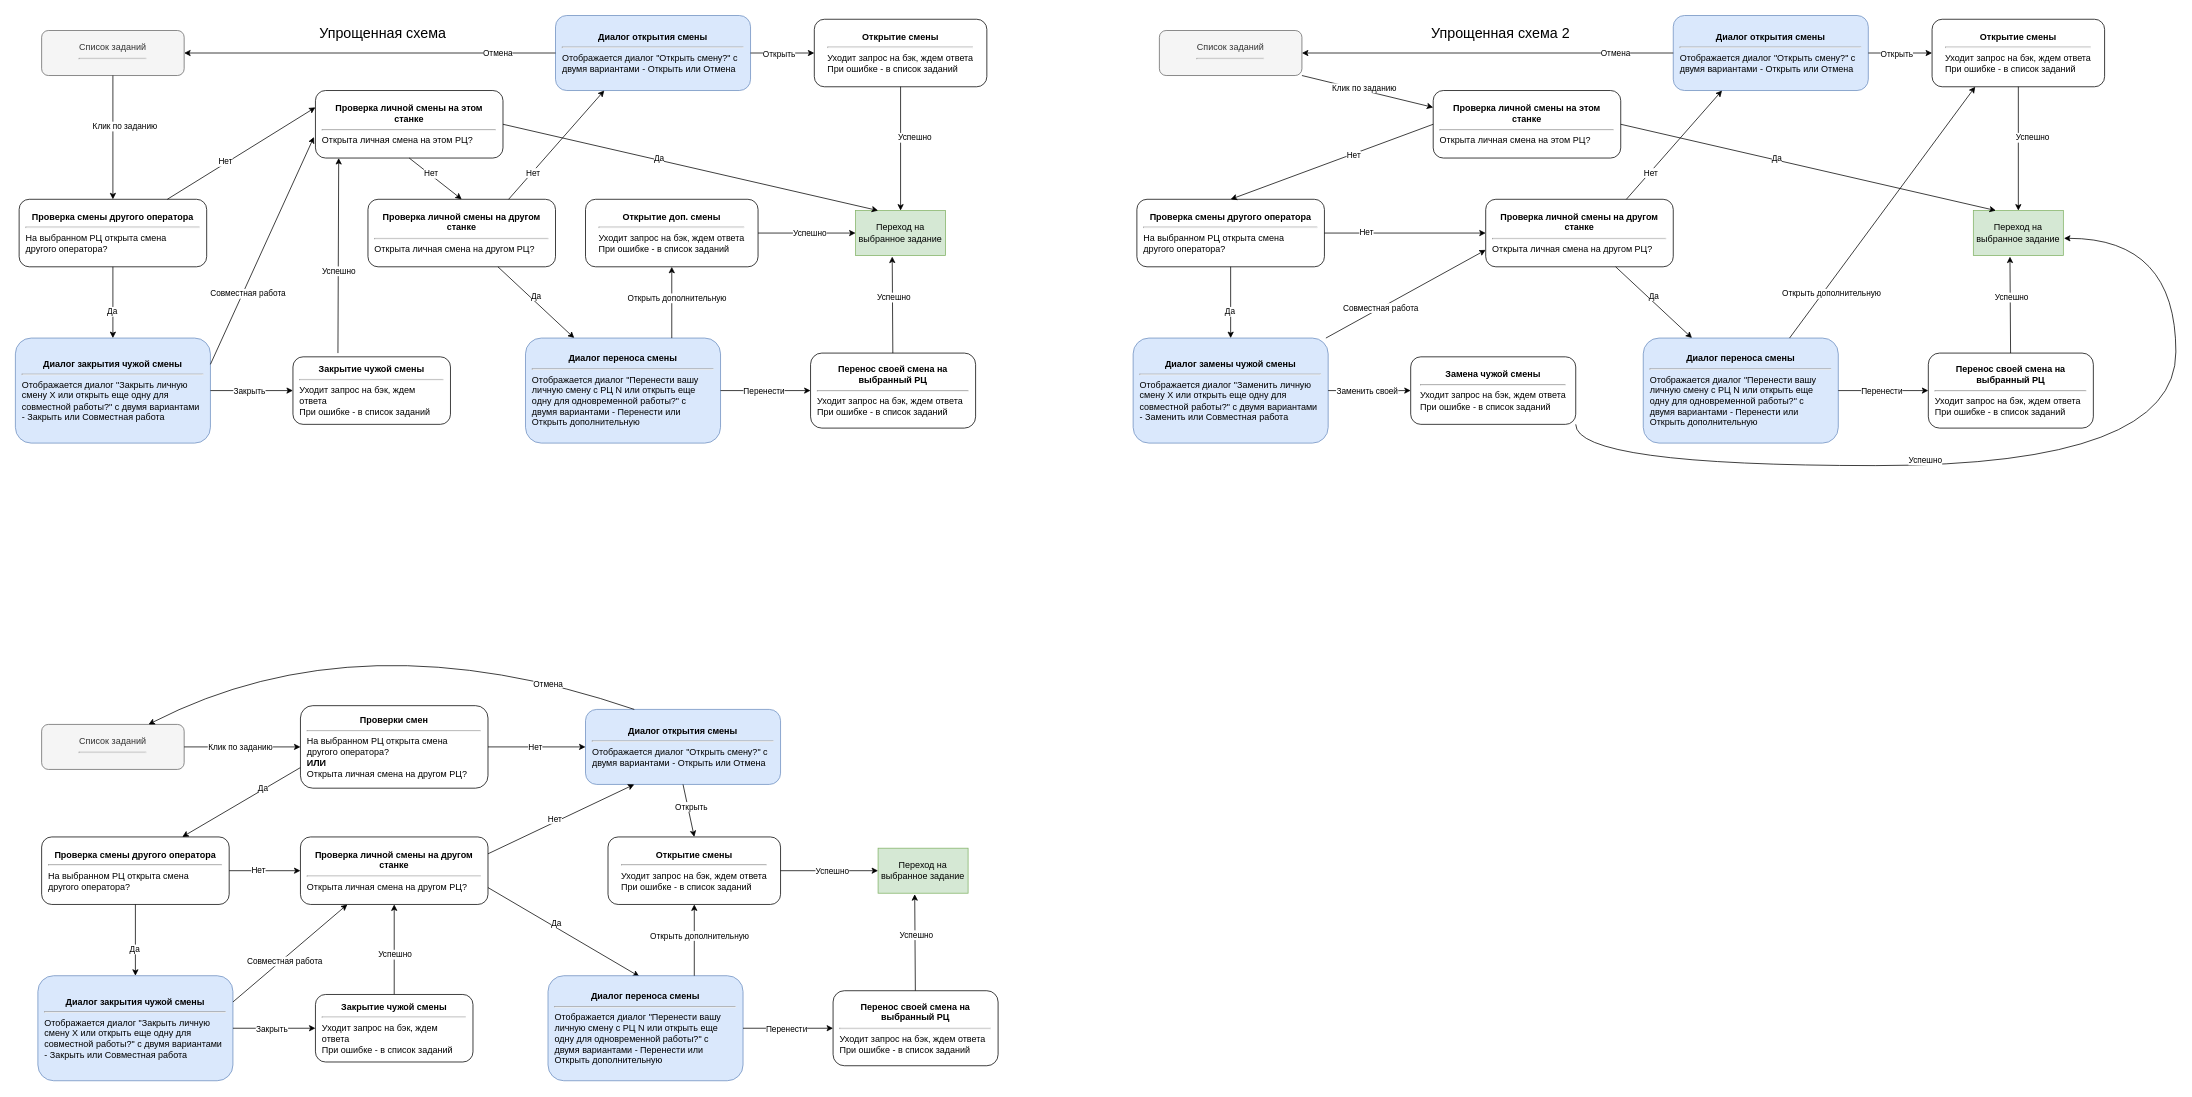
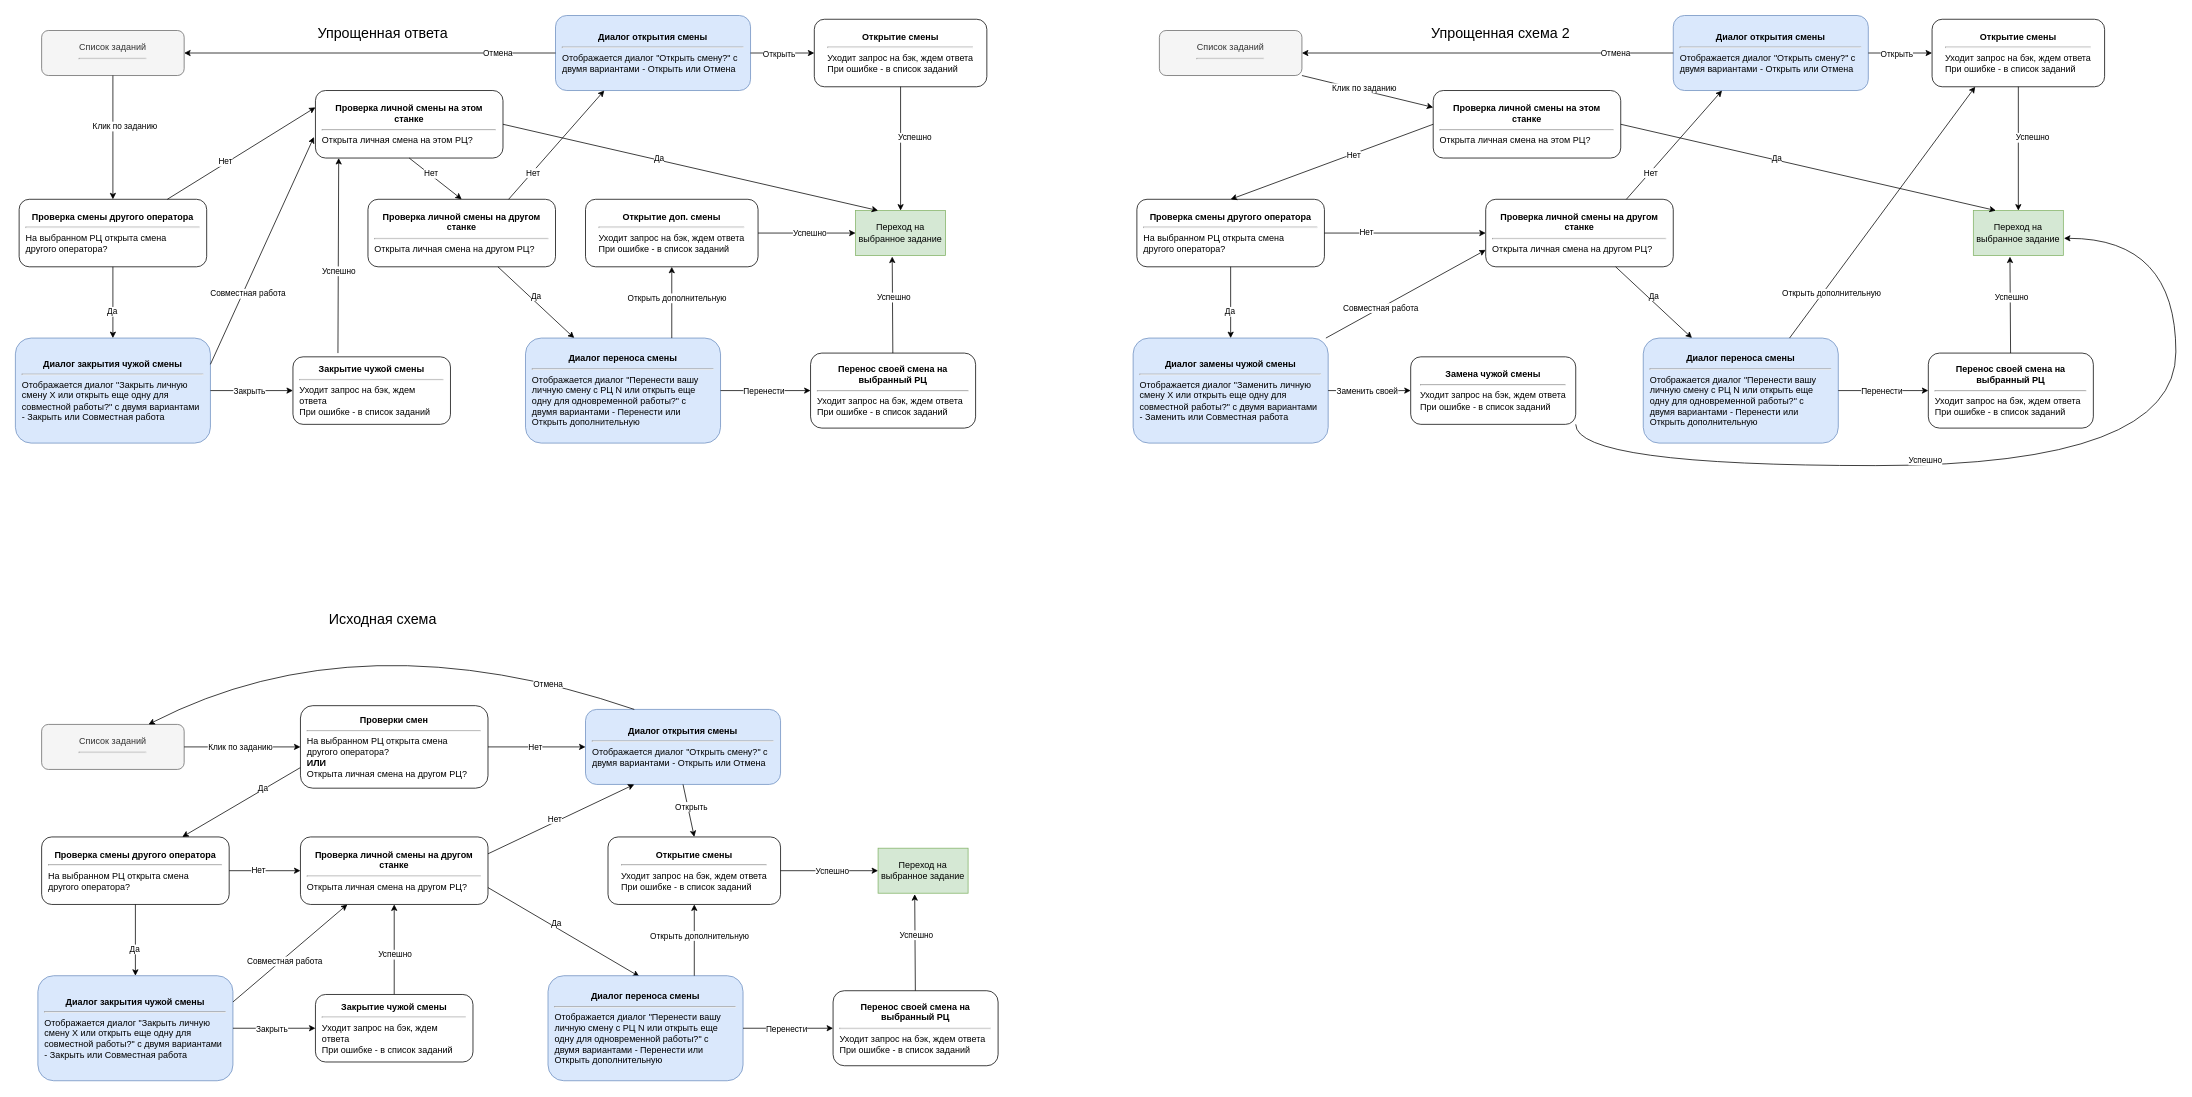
node "Упрощенная схема": label "Упрощенная схема" -> "Упрощенная ответа"
node "Исходная схема": added
